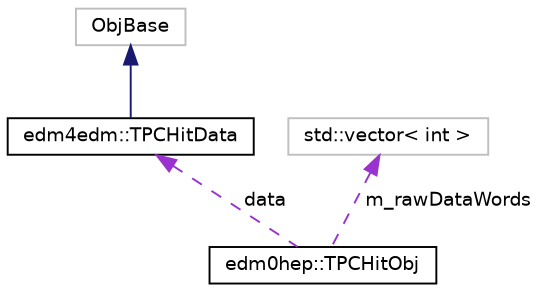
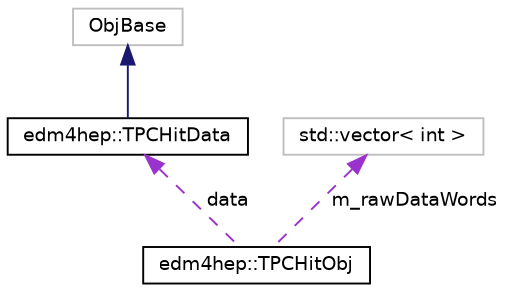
node "edm4edm::TPCHitData": label "edm4edm::TPCHitData" -> "edm4hep::TPCHitData"
node "edm0hep::TPCHitObj": label "edm0hep::TPCHitObj" -> "edm4hep::TPCHitObj"
